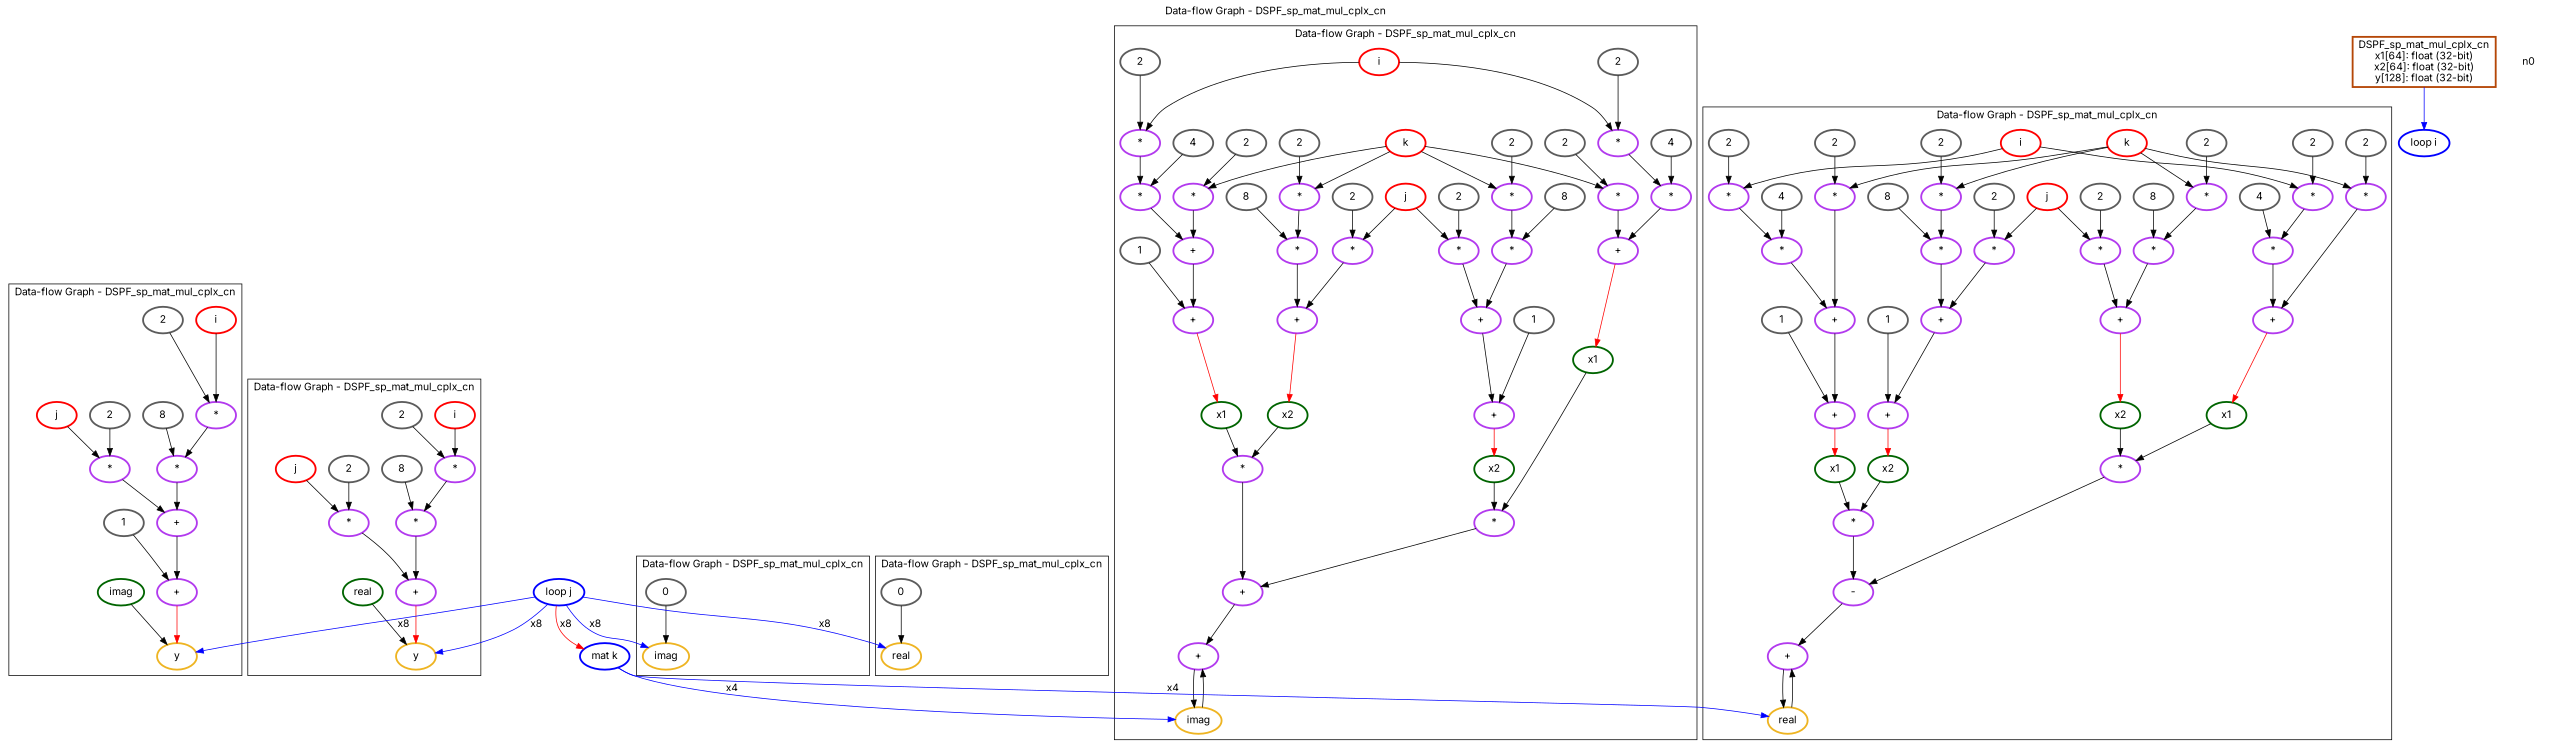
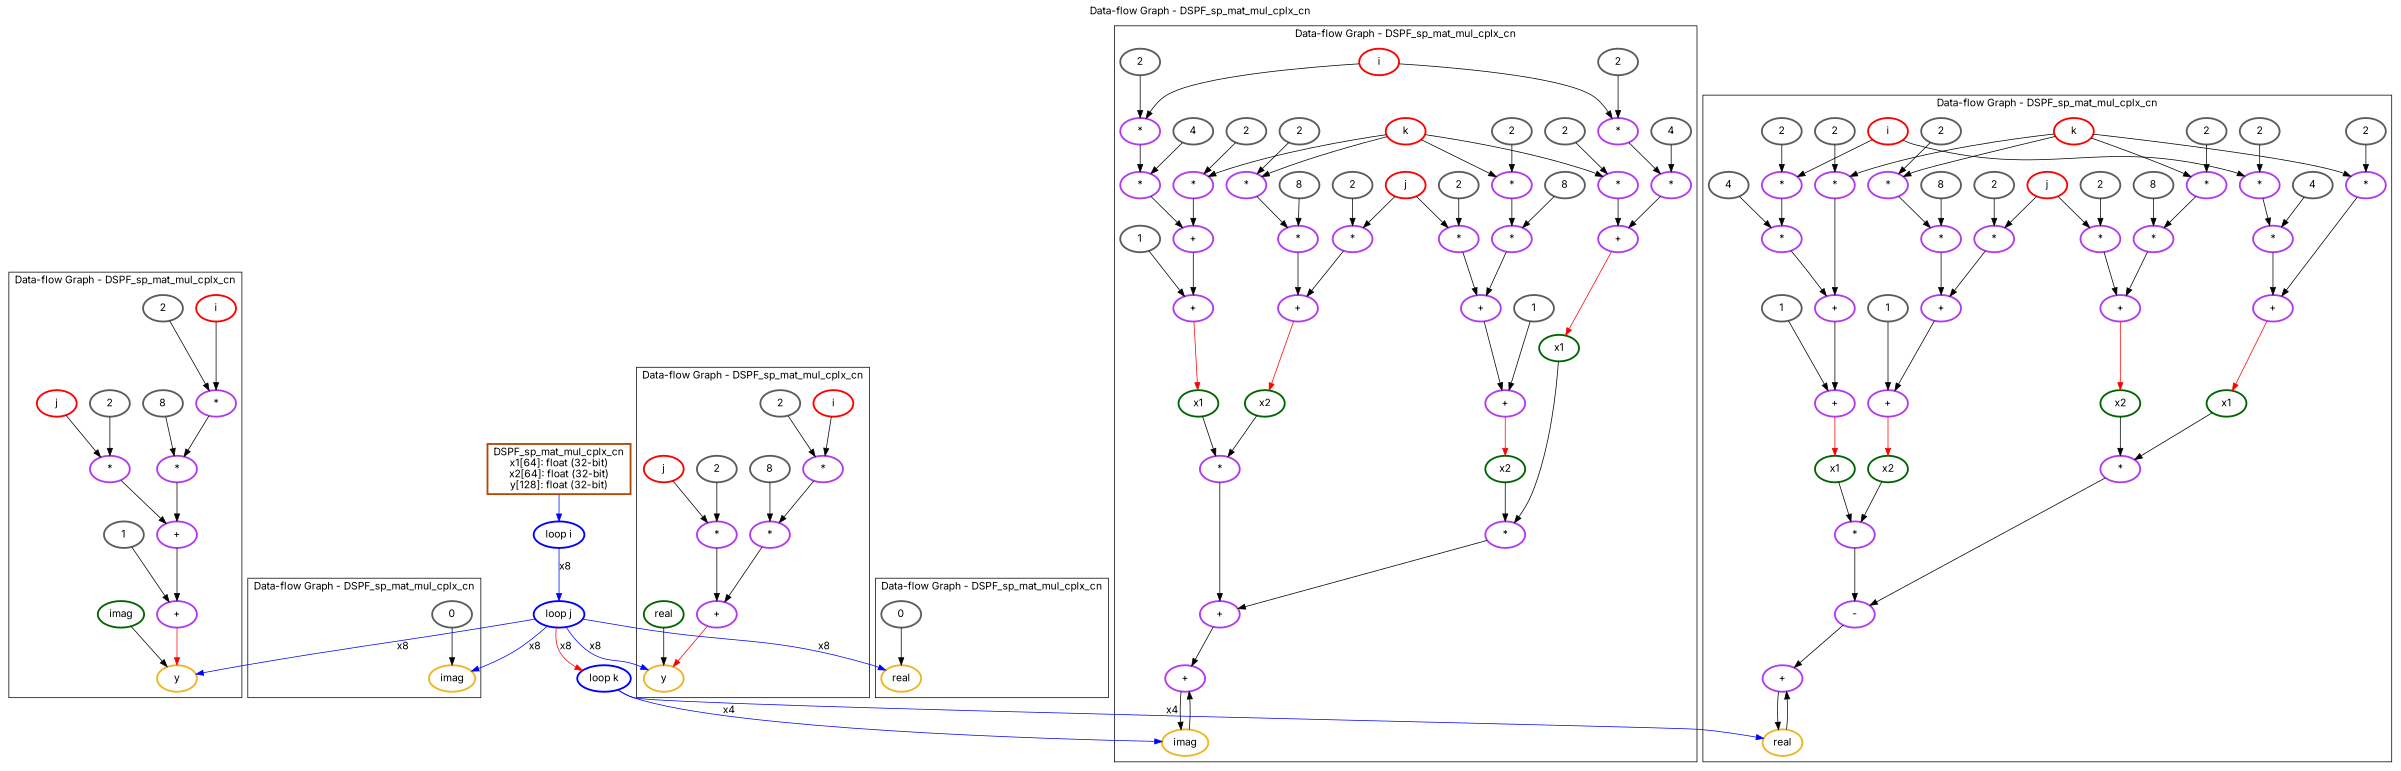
node "n0": removed
edge "loop i" -> "loop j": added, label "x8"
node "mat k": label "mat k" -> "loop k"
